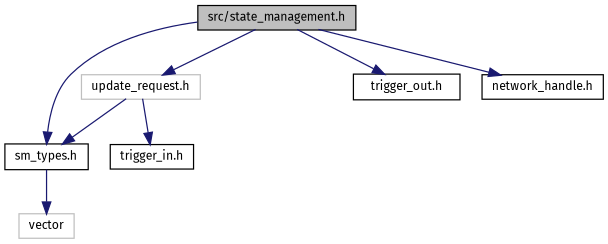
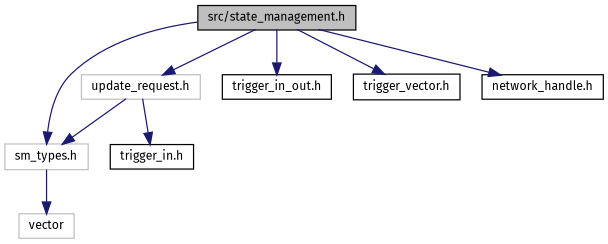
node "trigger_in_out.h": added
node "trigger_out.h": label "trigger_out.h" -> "trigger_vector.h"
node "sm_types.h": color black -> grey75
